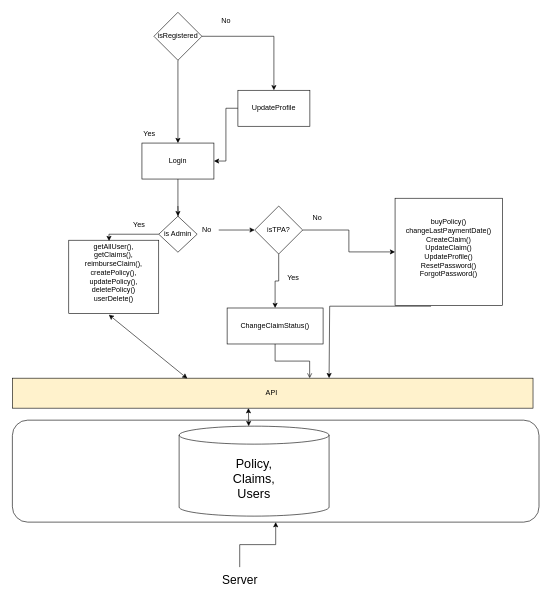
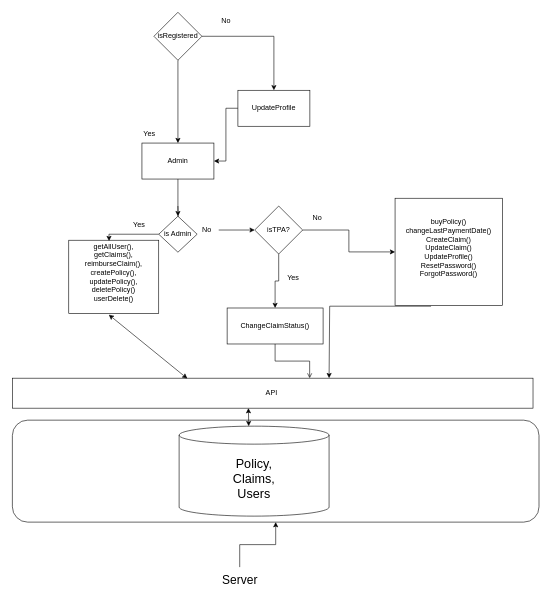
node "Login": label "Login" -> "Admin"
node "API": fillcolor #fff2cc -> #ffffff
